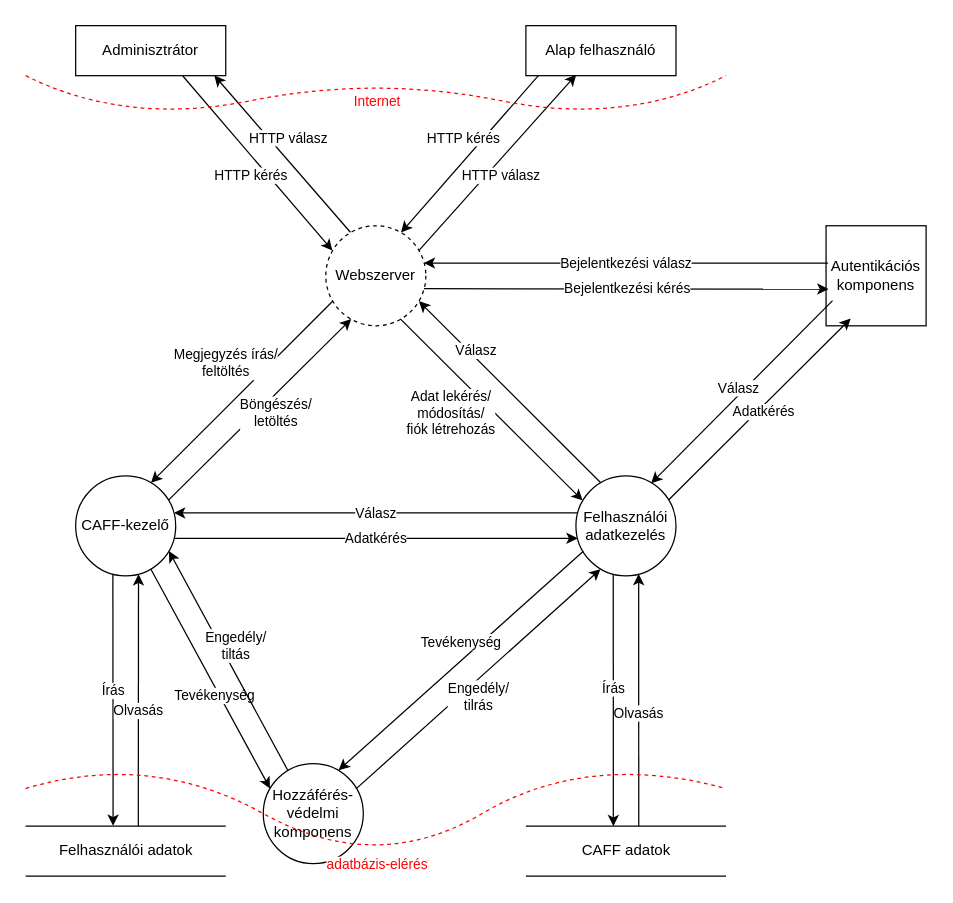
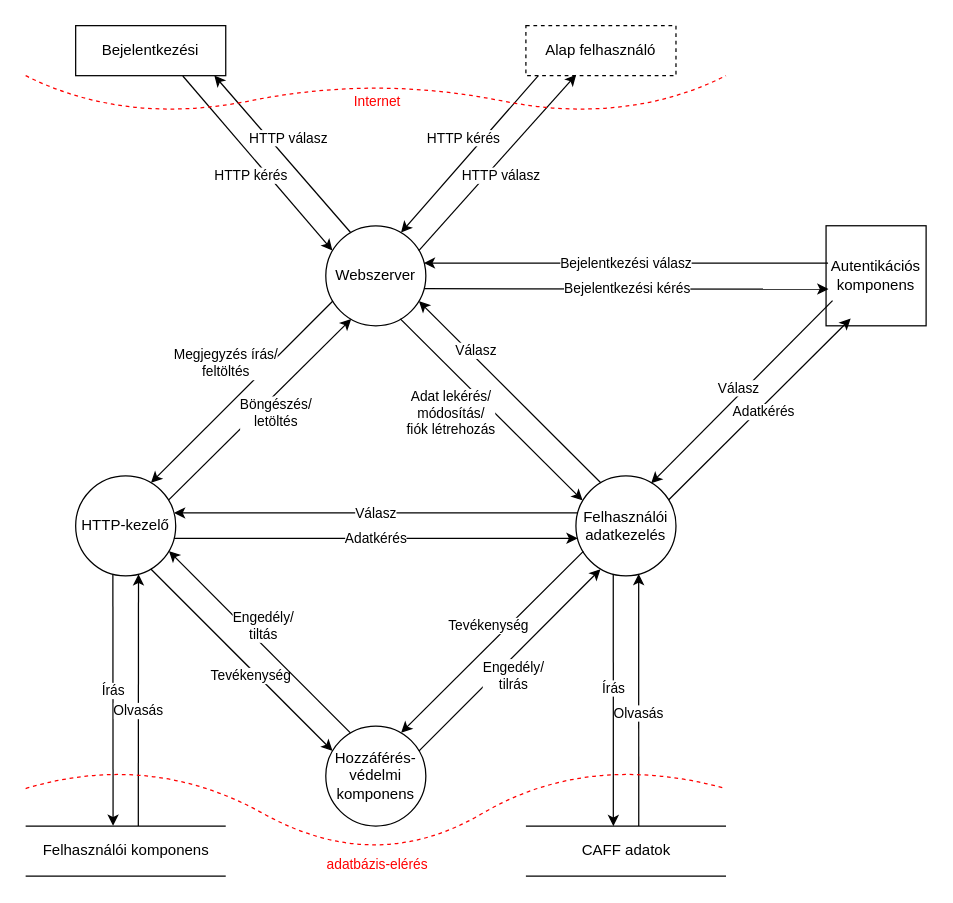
node "Adminisztrátor": label "Adminisztrátor" -> "Bejelentkezési"
node "Alap felhasználó": style solid -> dashed
node "Webszerver": style dashed -> solid
node "CAFF-kezelő": label "CAFF-kezelő" -> "HTTP-kezelő"
node "Hozzáférés-védelmi komponens": moved (313, 813) -> (376, 776)
node "Felhasználói adatok": label "Felhasználói adatok" -> "Felhasználói komponens"
